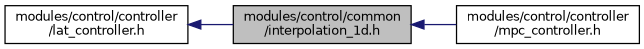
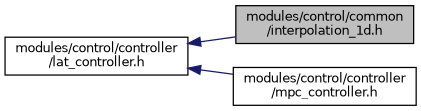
edge "modules/control/controller /mpc_controller.h" -> "modules/control/common /interpolation_1d.h": now "modules/control/controller /mpc_controller.h" -> "modules/control/controller /lat_controller.h"
